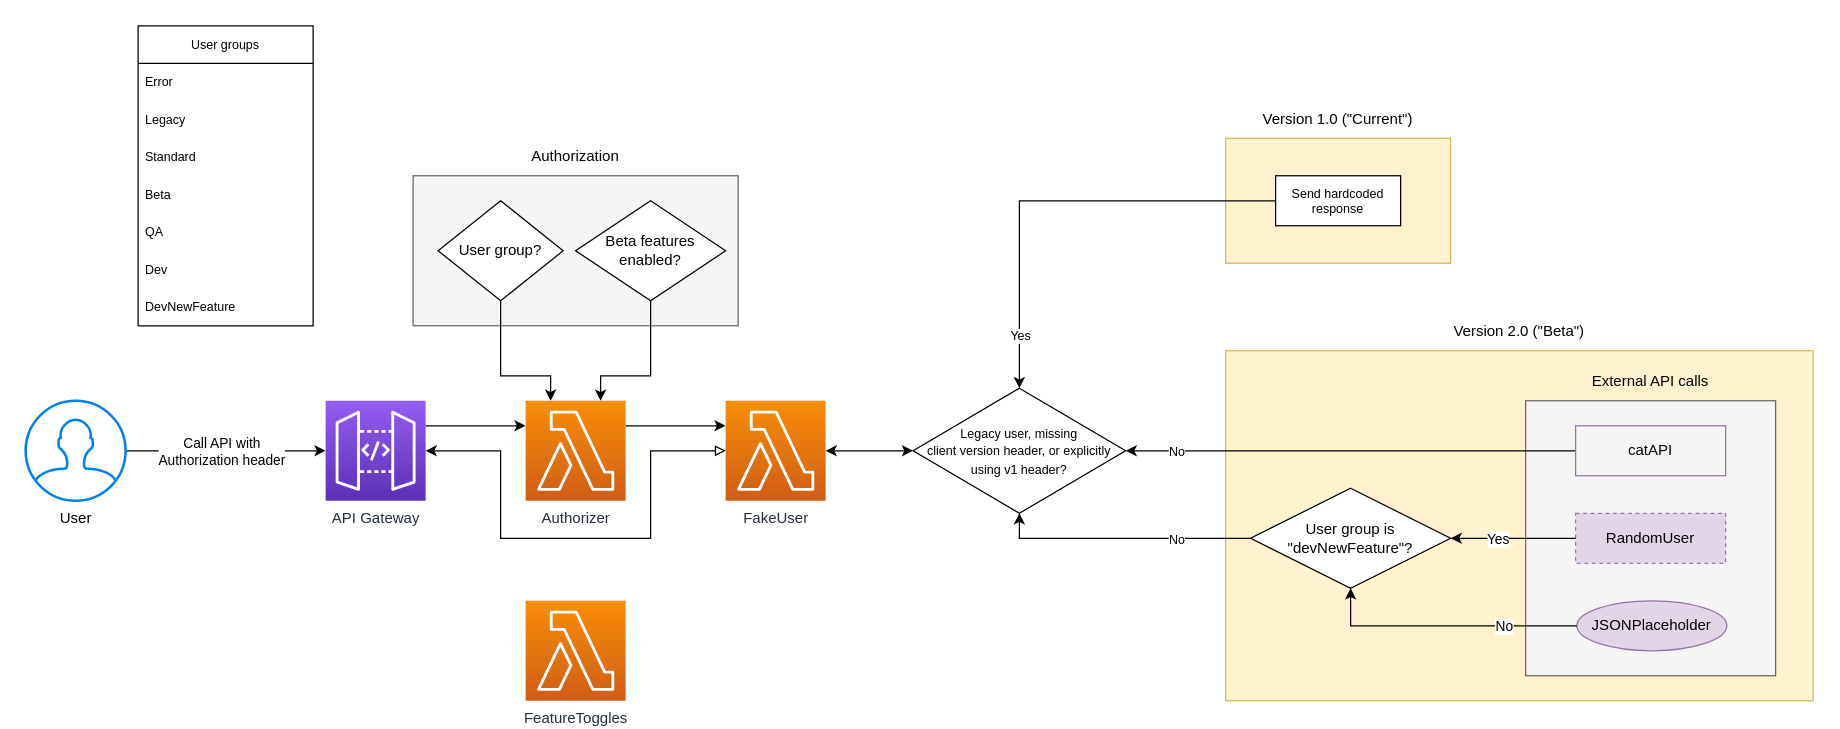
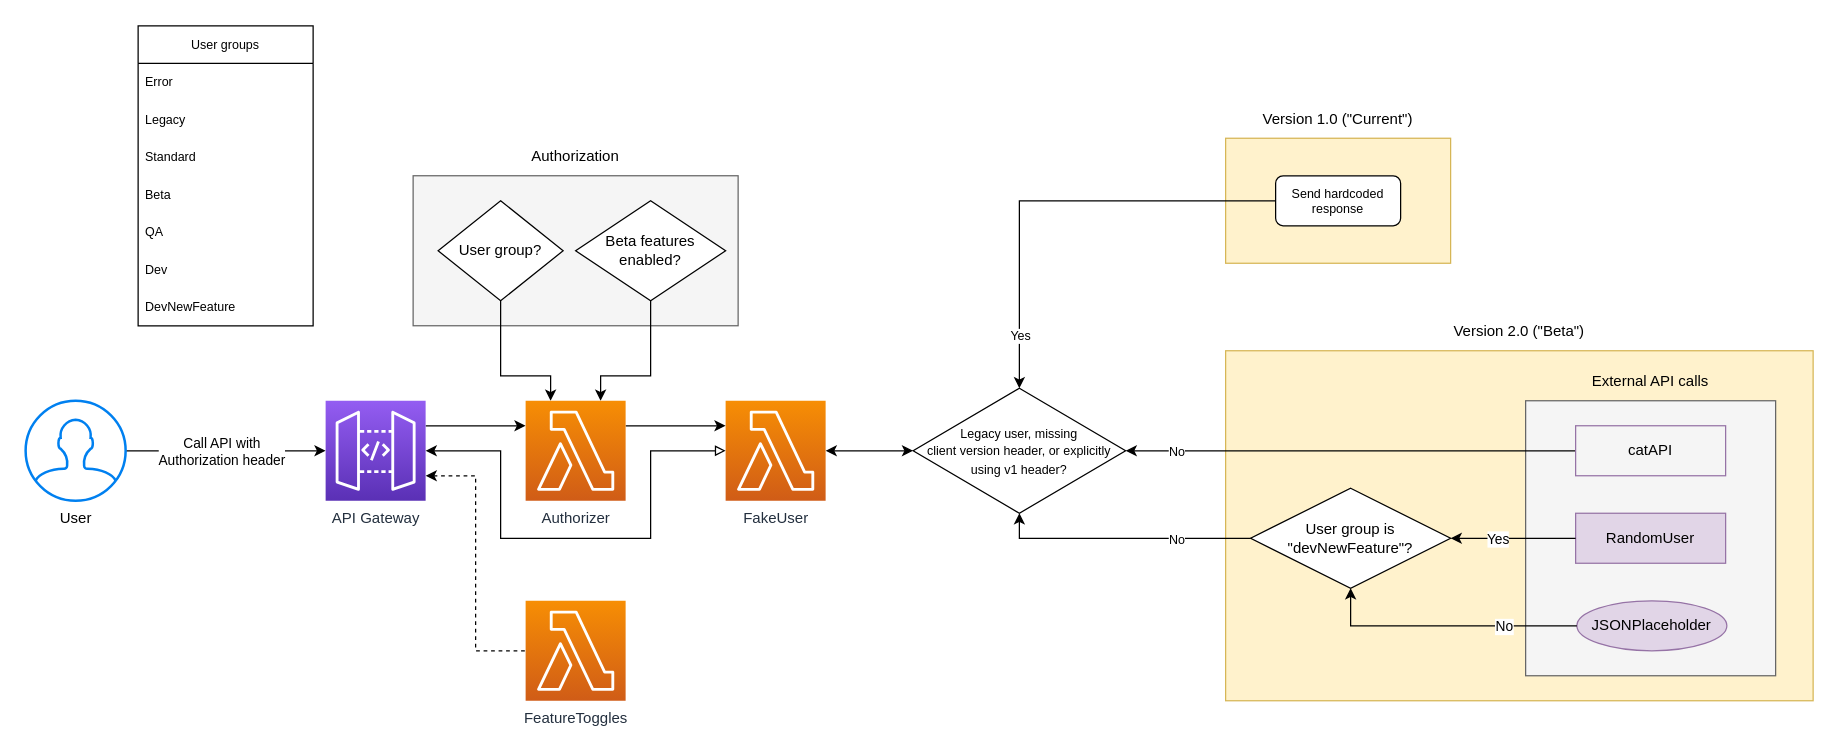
node "Send hardcoded response": shape rectangle -> rounded rectangle
node "RandomUser": style dashed -> solid
edge "FeatureToggles" -> "API Gateway": added
